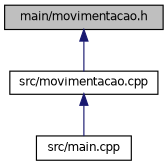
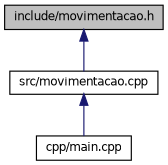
node "main/movimentacao.h": label "main/movimentacao.h" -> "include/movimentacao.h"
node "src/main.cpp": label "src/main.cpp" -> "cpp/main.cpp"
